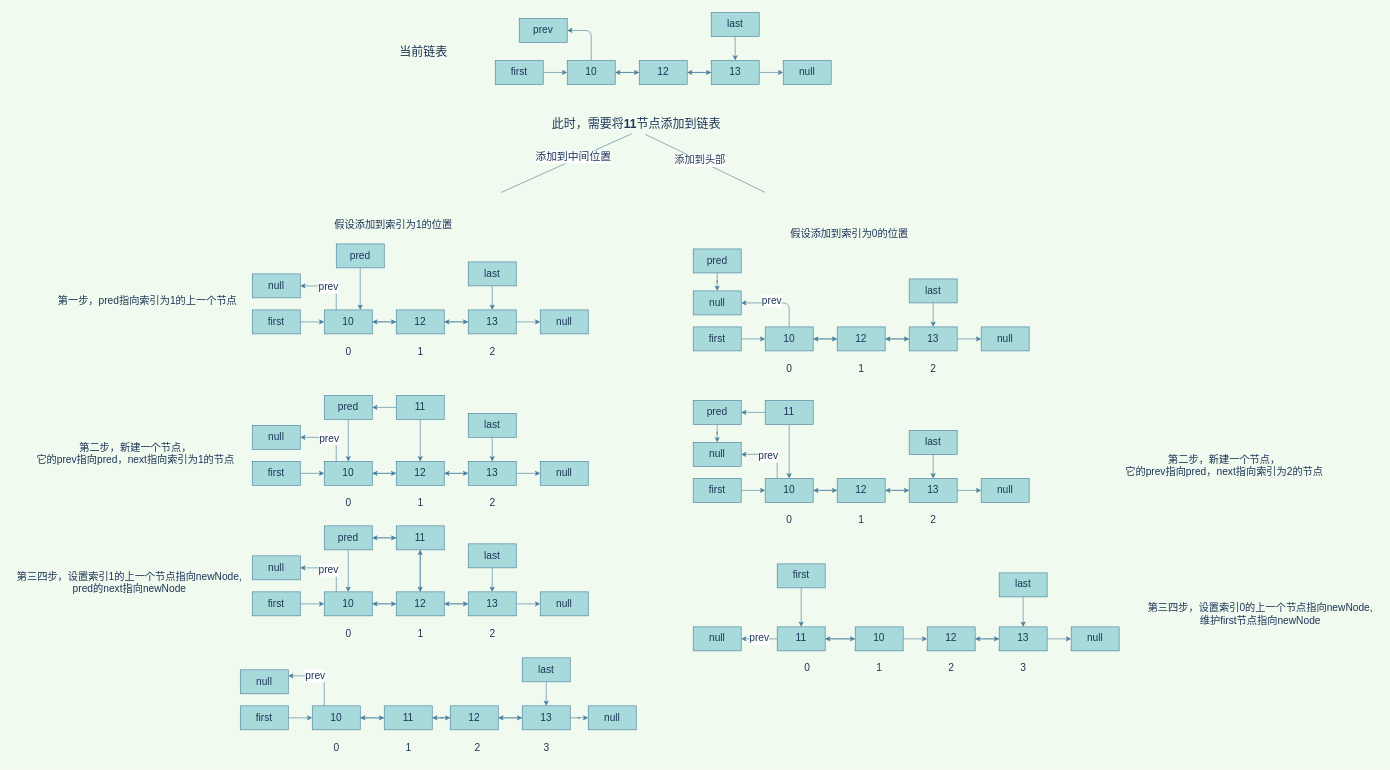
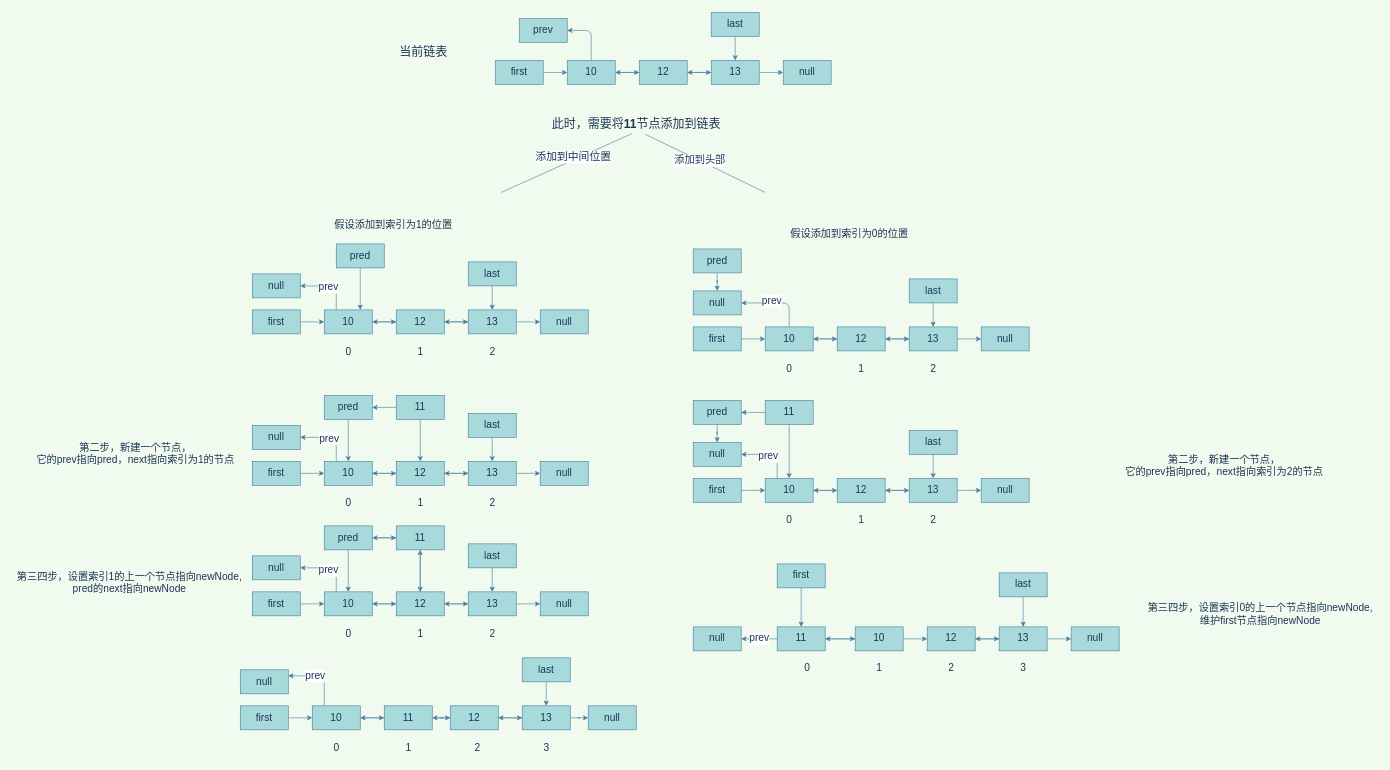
node "第一步，pred指向索引为1的上一个节点": removed
